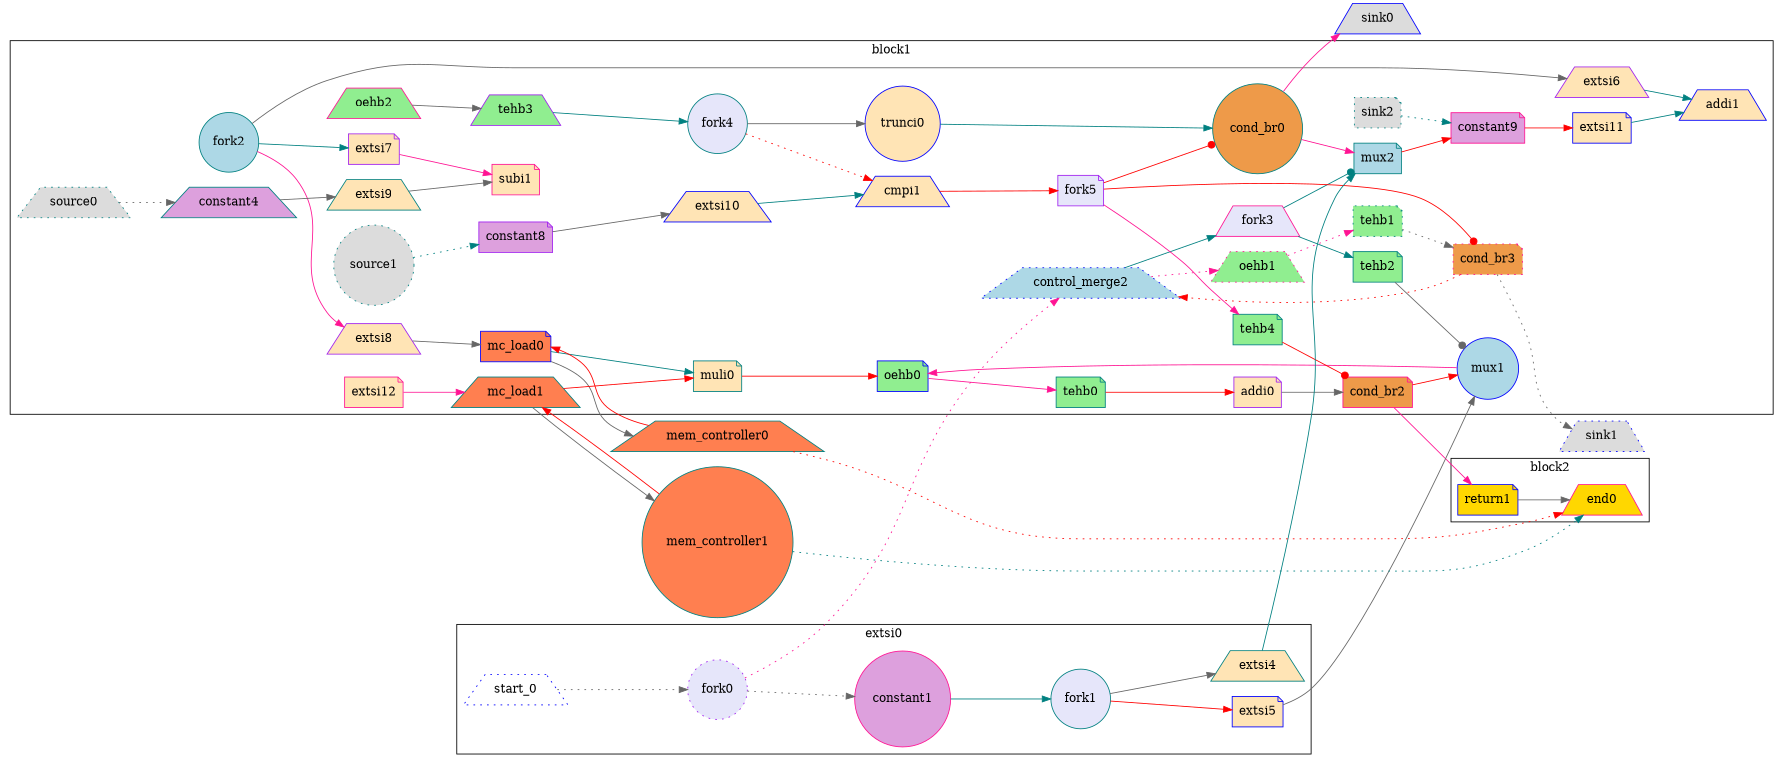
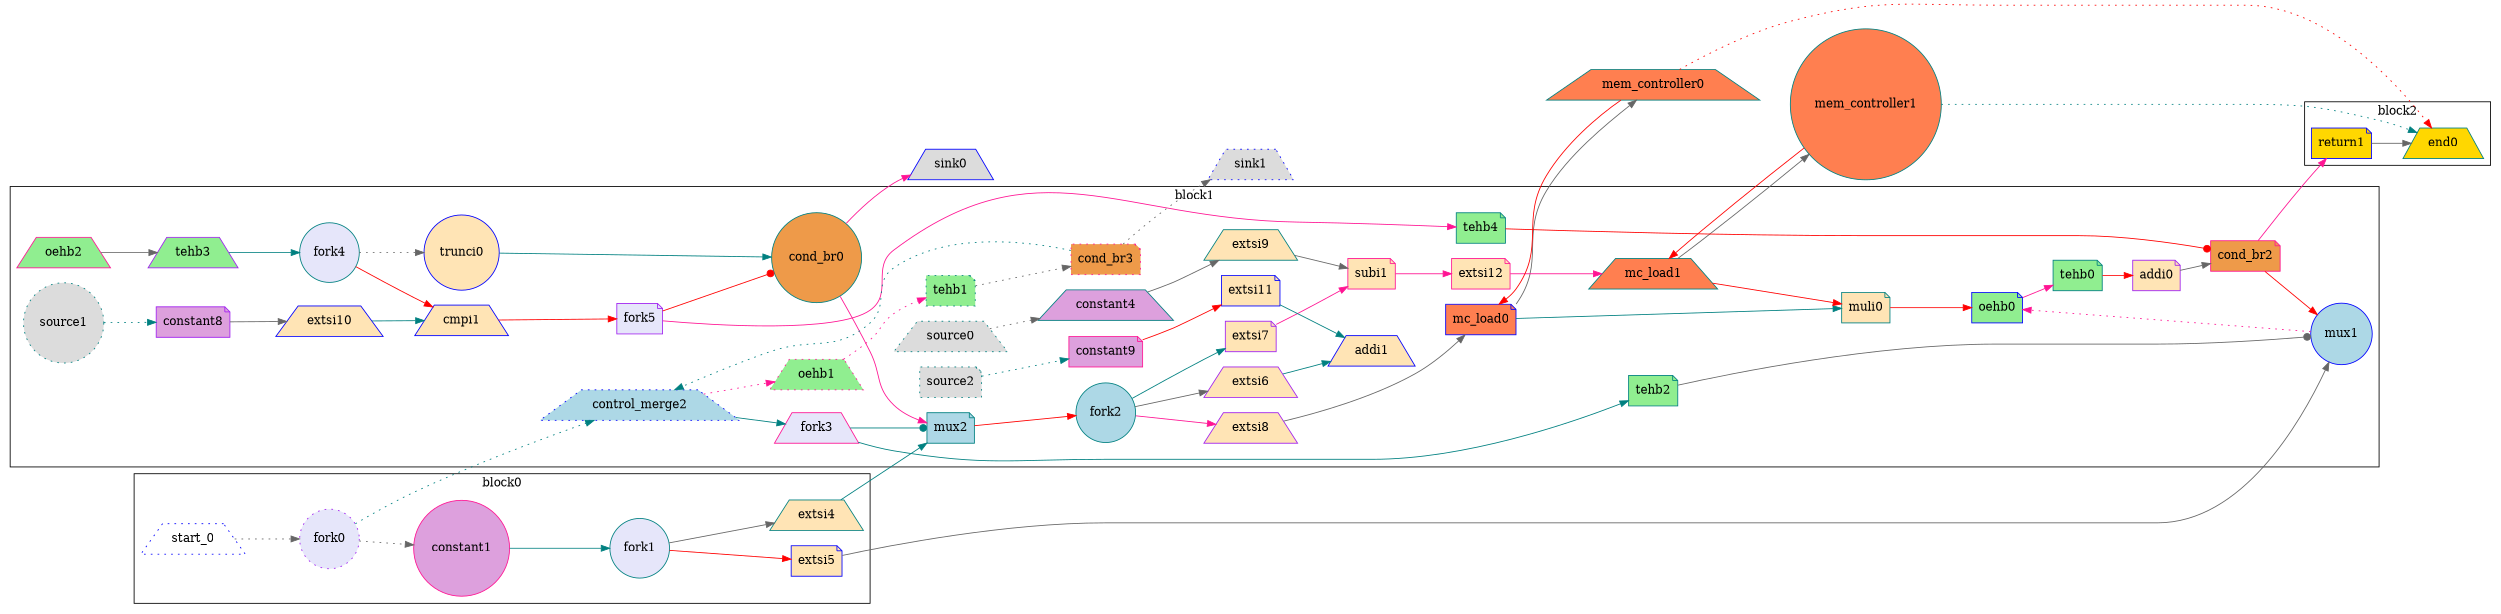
node "sink2": label "sink2" -> "source2"
edge "fork4" -- "trunci0": style solid -> dotted
edge "constant9" -- "mux2": now "fork2" -- "mux2"
edge "fork4" -- "cmpi1": style dotted -> solid
edge "fork5" -- "cond_br3": removed
edge "subi1" -- "extsi12": added
edge "cond_br3" -- "control_merge2": color red -> teal
edge "mux1" -- "oehb0": style solid -> dotted
edge "control_merge2" -- "fork0": color deeppink -> teal
node "end0": color deeppink -> teal
cluster "extsi0": label "extsi0" -> "block0"
